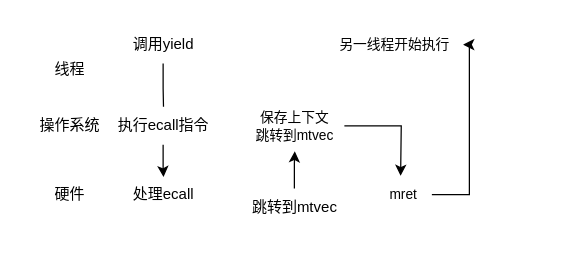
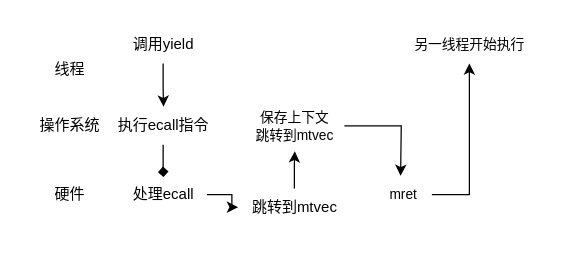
node "另一线程开始执行": moved (394, 44) -> (469, 44)
edge "调用yield" -- "执行ecall指令": arrowhead none -> classic
edge "执行ecall指令" -> "处理ecall": arrowhead classic -> diamond
edge "处理ecall" -> "跳转到mtvec": added
